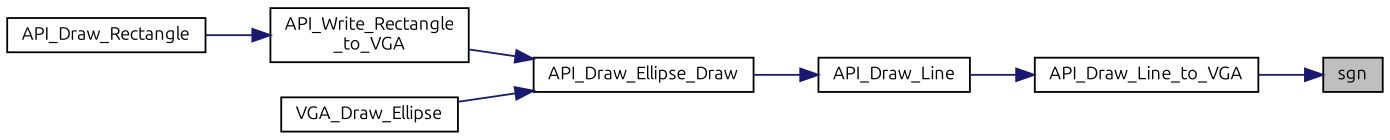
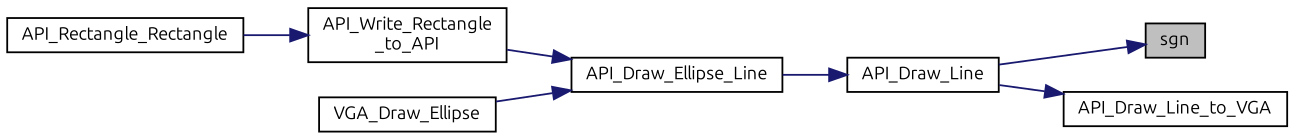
node "API_Draw_Rectangle": label "API_Draw_Rectangle" -> "API_Rectangle_Rectangle"
node "API_Write_Rectangle _to_VGA": label "API_Write_Rectangle _to_VGA" -> "API_Write_Rectangle _to_API"
node "API_Draw_Ellipse_Draw": label "API_Draw_Ellipse_Draw" -> "API_Draw_Ellipse_Line"
edge "API_Draw_Line_to_VGA" -> "sgn": now "API_Draw_Line" -> "sgn"
